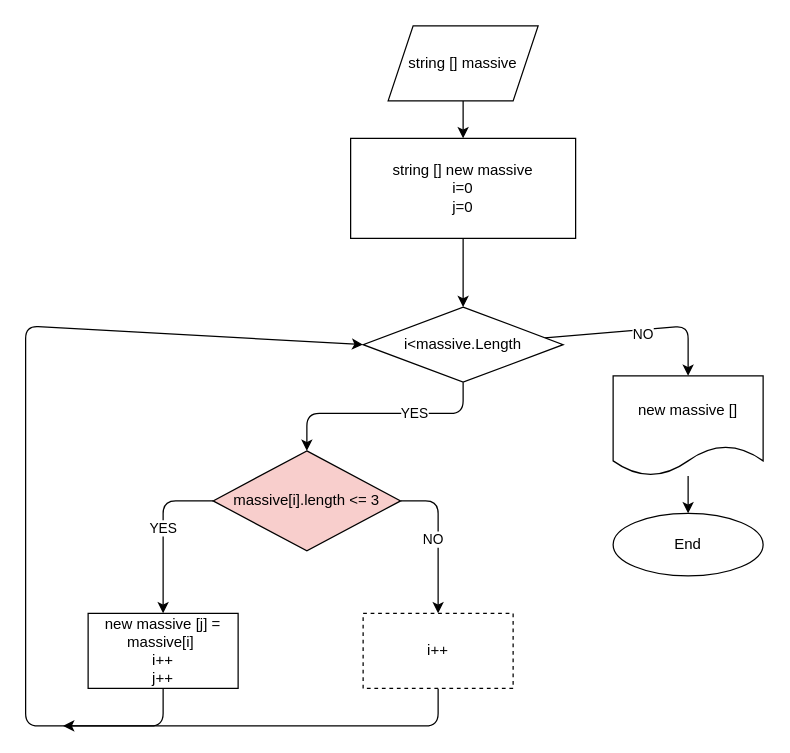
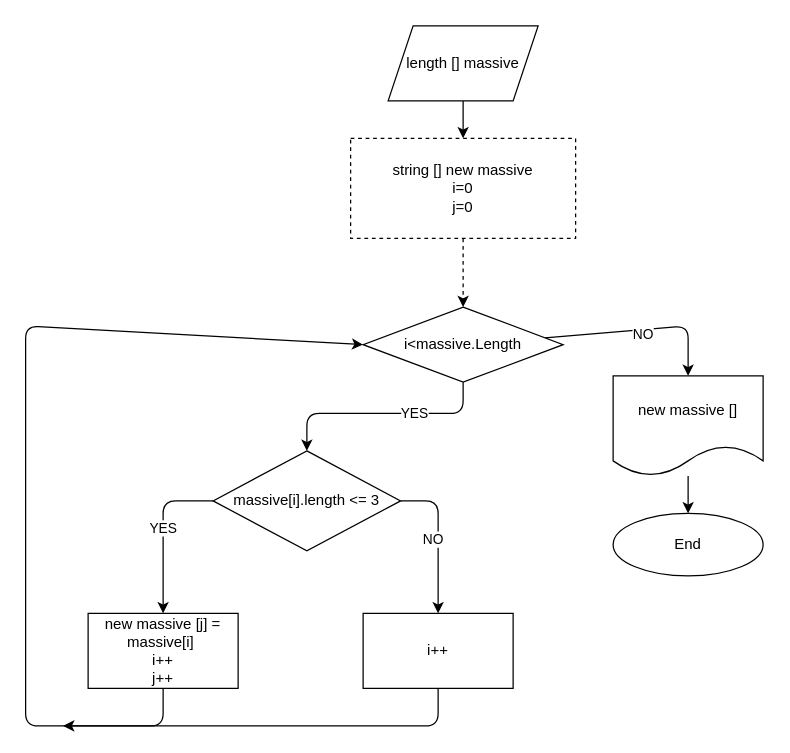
node "string [] massive": label "string [] massive" -> "length [] massive"
node "string [] new massive i=0 j=0": style solid -> dashed
edge "string [] new massive i=0 j=0" -> "i<massive.Length": style solid -> dashed
node "massive[i].length <= 3": fillcolor #f8cecc -> #ffffff
node "i++": style dashed -> solid
